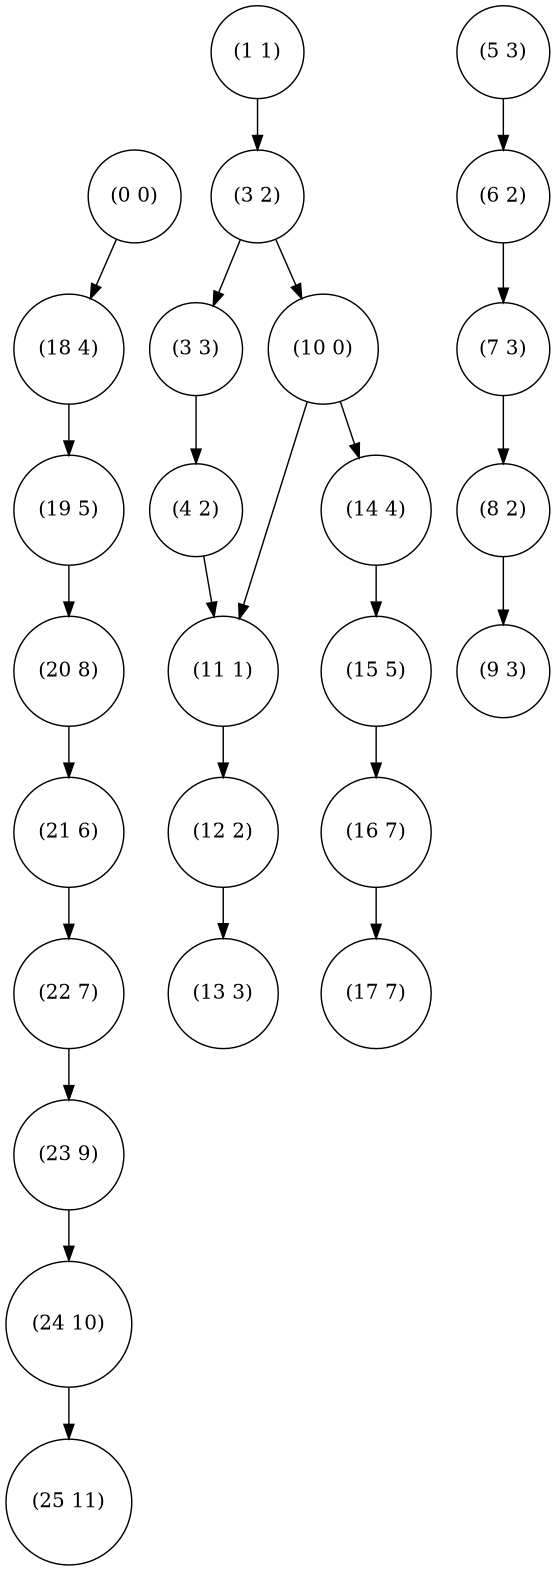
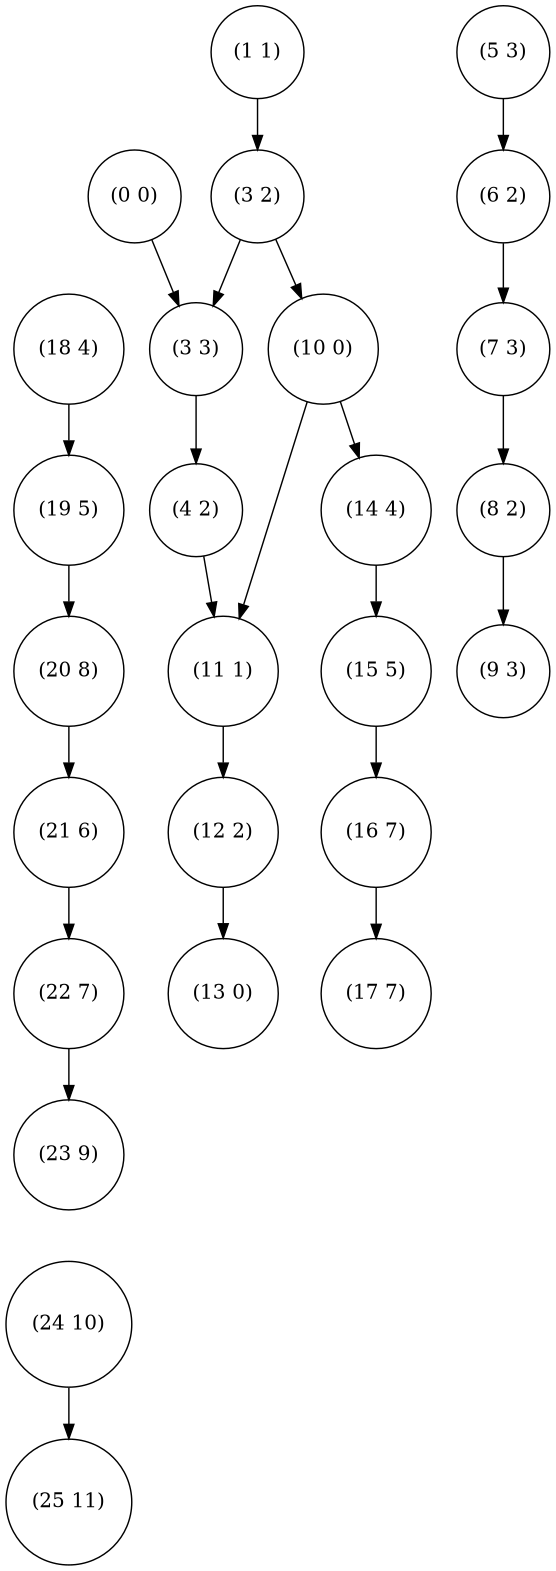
edge "(0 0)" -> "(18 4)": now "(0 0)" -> "(3 3)"
node "(13 3)": label "(13 3)" -> "(13 0)"
edge "(23 9)" -> "(24 10)": removed
